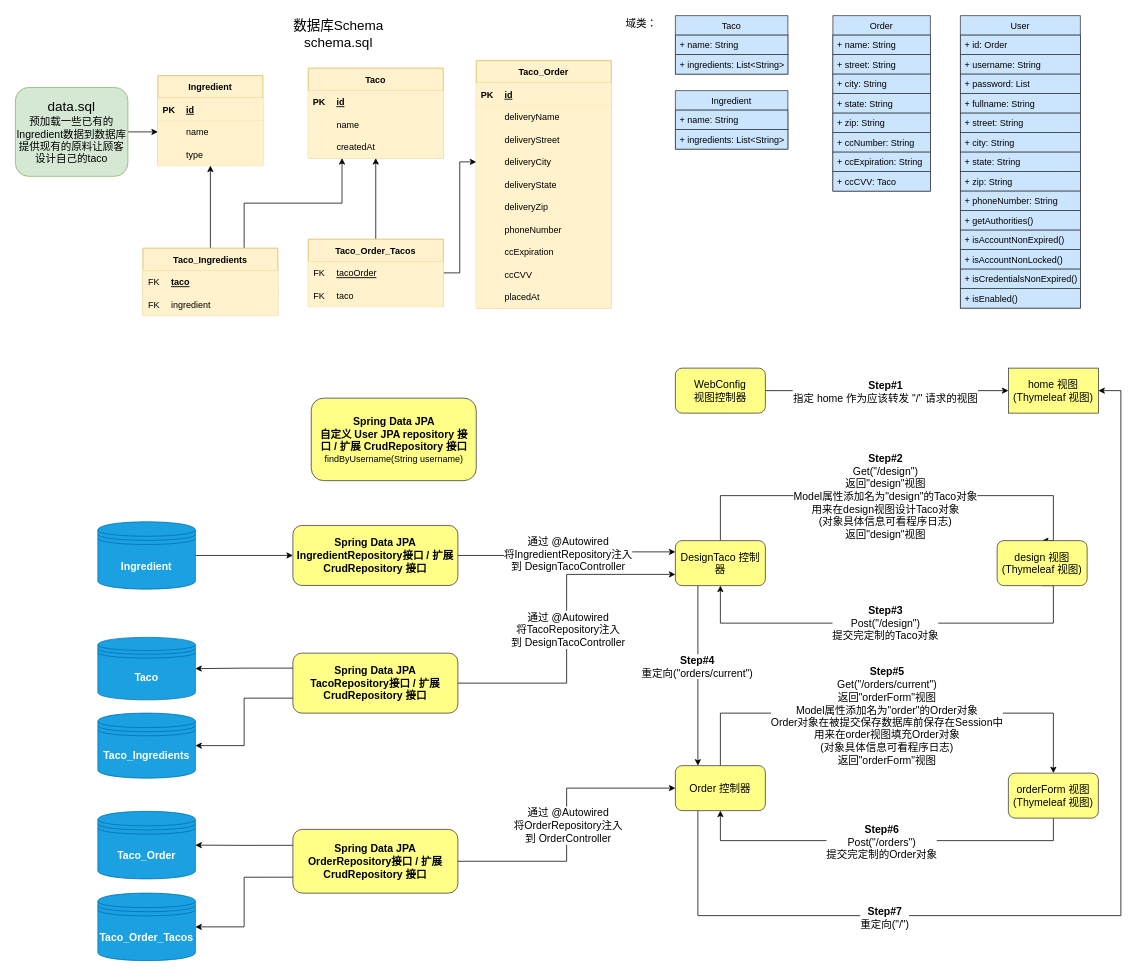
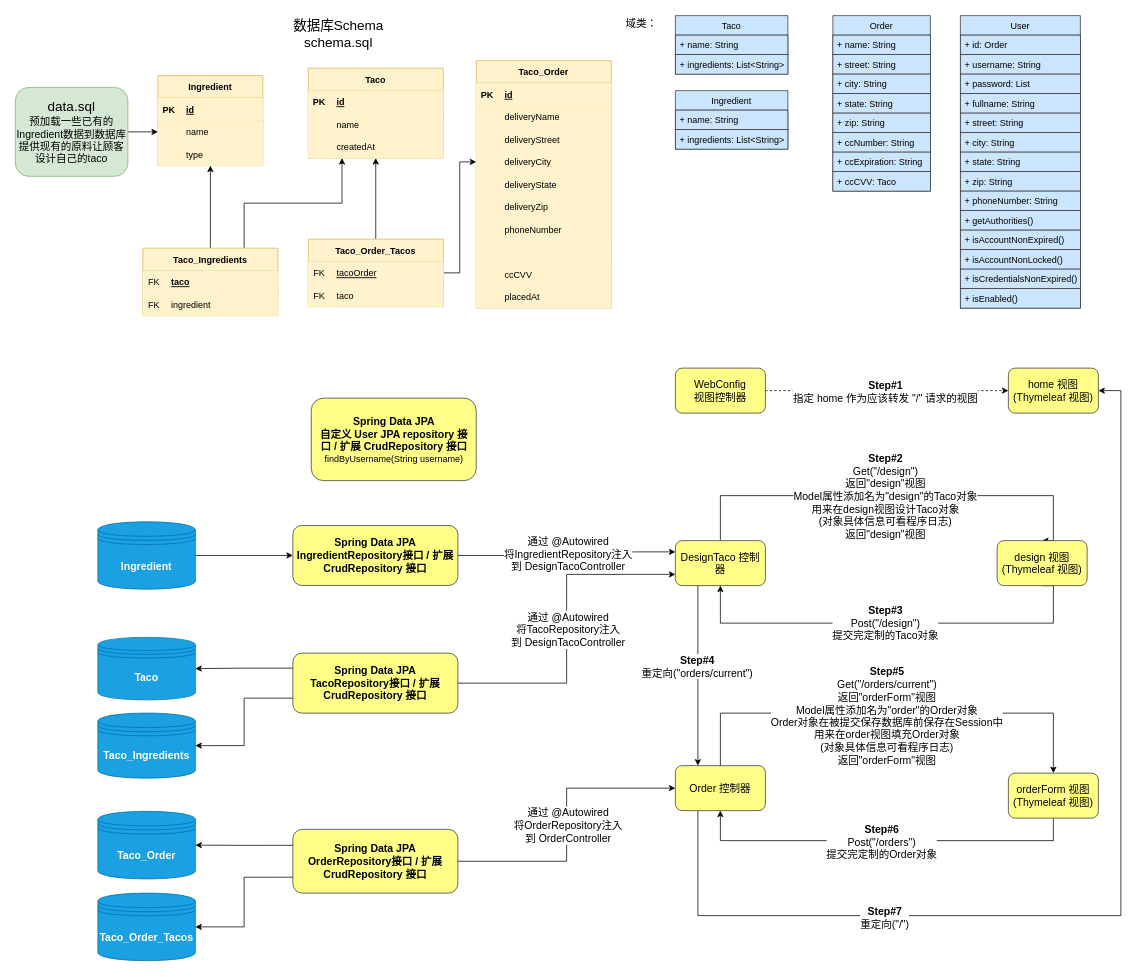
node "ccExpiration": removed
edge "WebConfig 视图控制器" -> "home 视图 (Thymeleaf 视图)": style solid -> dashed
node "home 视图 (Thymeleaf 视图)": shape rectangle -> rounded rectangle
